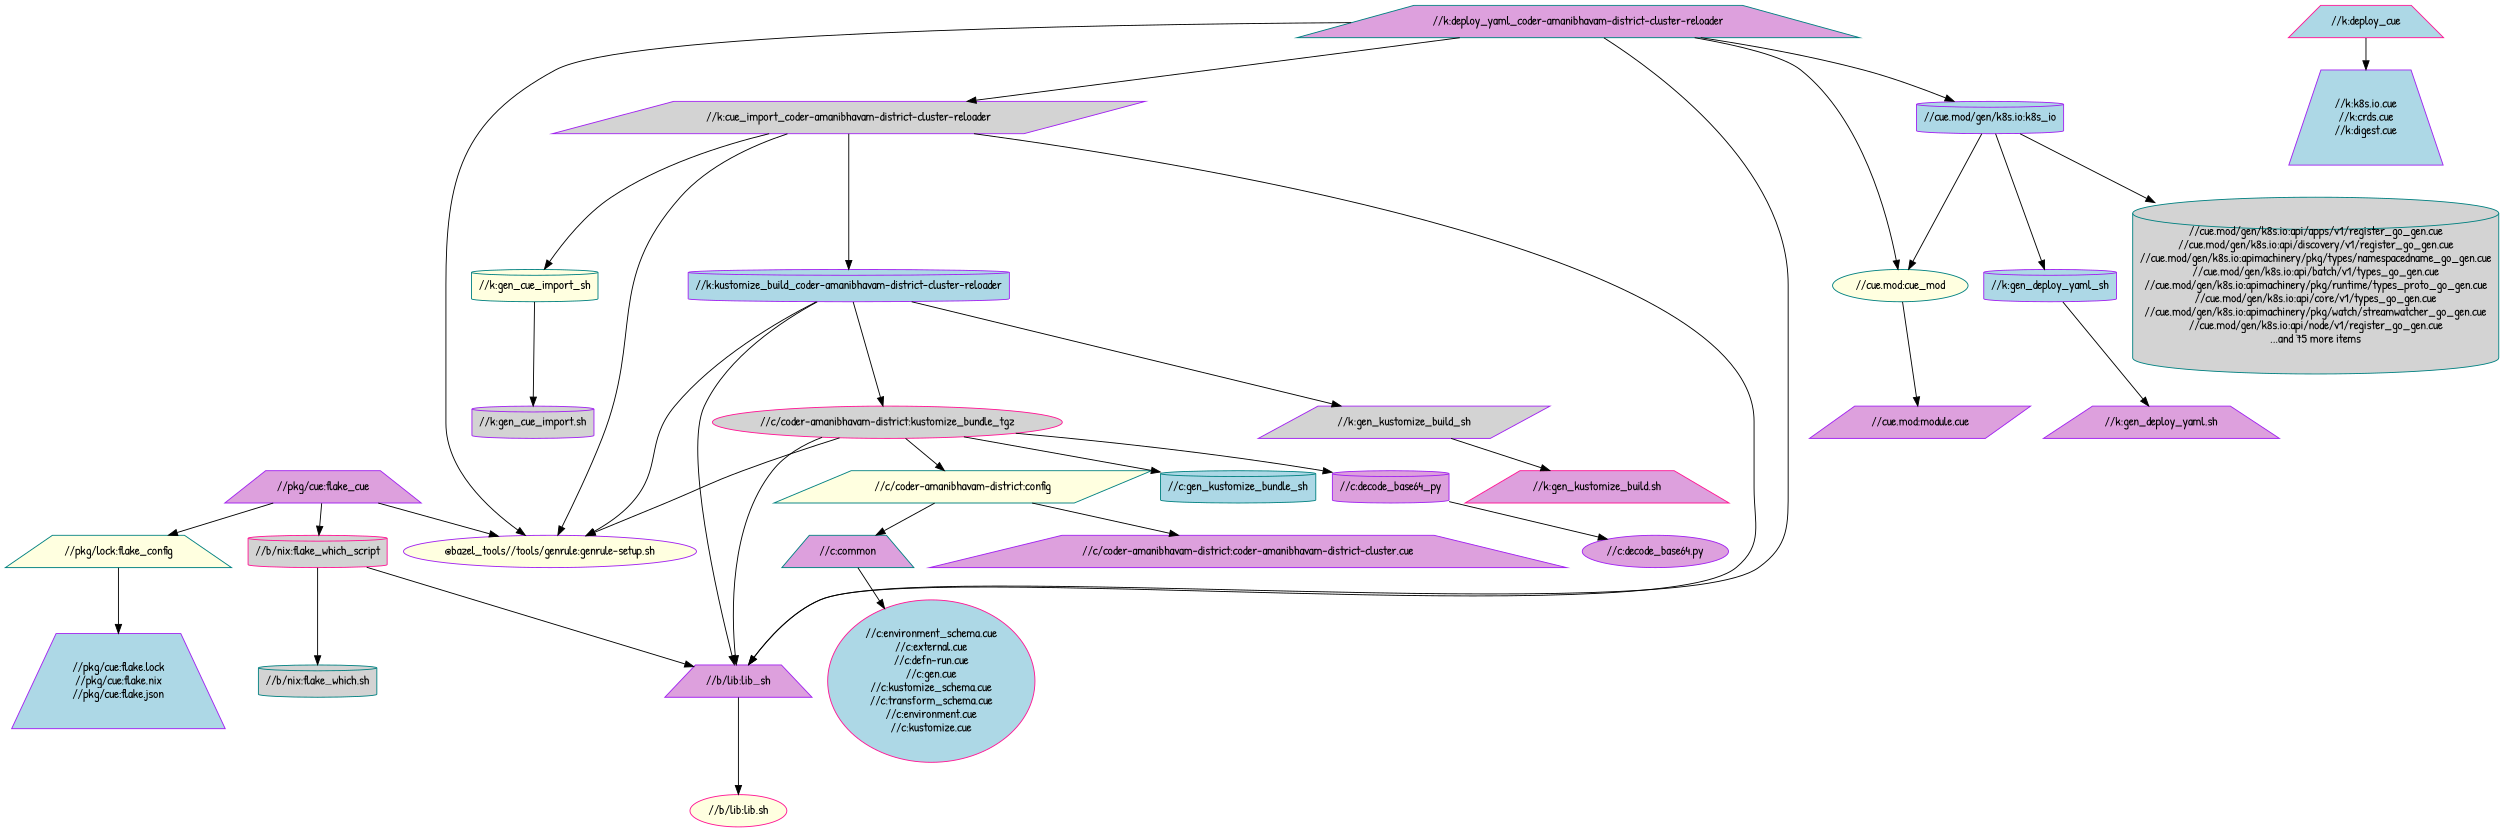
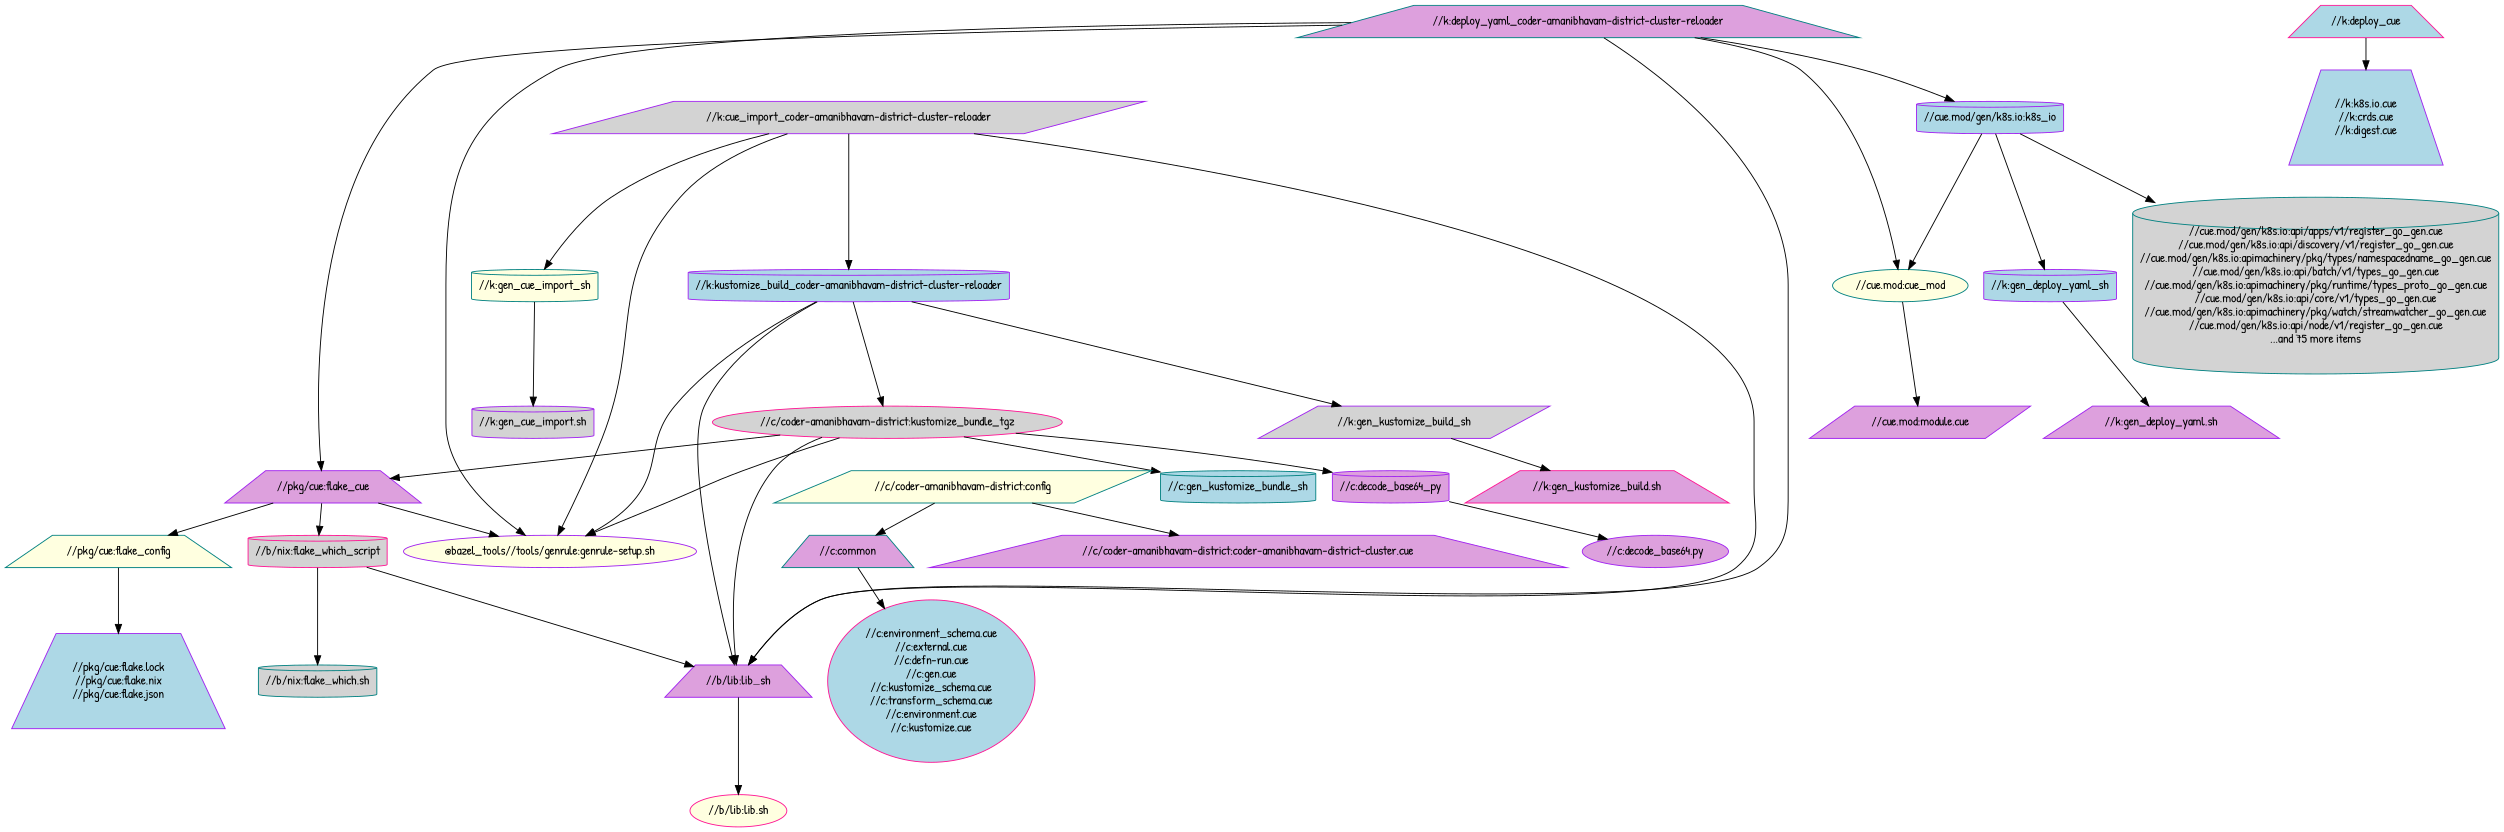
edge "//k:deploy_yaml_coder-amanibhavam-district-cluster-reloader" -> "//k:cue_import_coder-amanibhavam-district-cluster-reloader": now "//k:deploy_yaml_coder-amanibhavam-district-cluster-reloader" -> "//pkg/cue:flake_cue"
edge "//c/coder-amanibhavam-district:kustomize_bundle_tgz" -> "//c/coder-amanibhavam-district:config": now "//c/coder-amanibhavam-district:kustomize_bundle_tgz" -> "//pkg/cue:flake_cue"
node "//pkg/lock:flake_config": label "//pkg/lock:flake_config" -> "//pkg/cue:flake_config"
